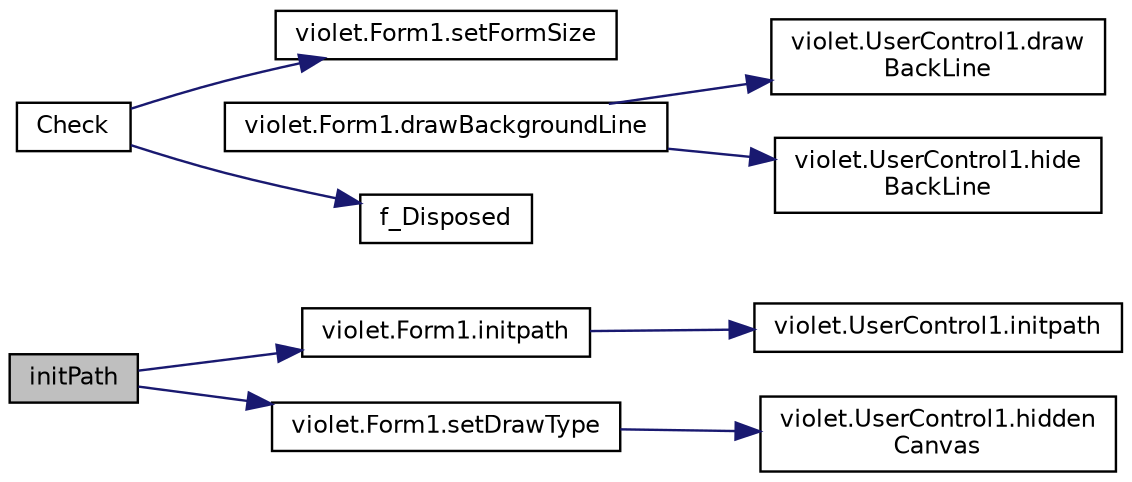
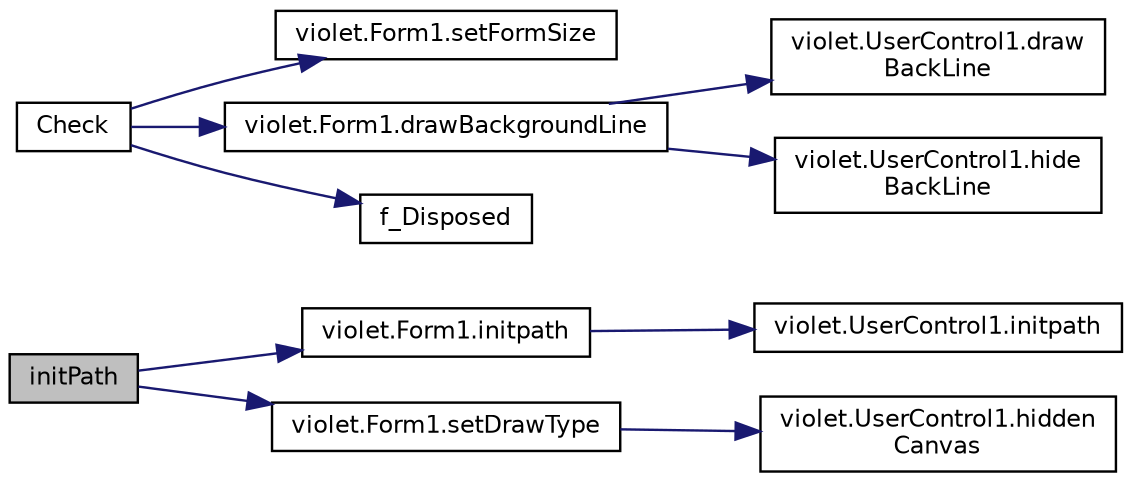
edge "Check" -> "violet.Form1.drawBackgroundLine": added
